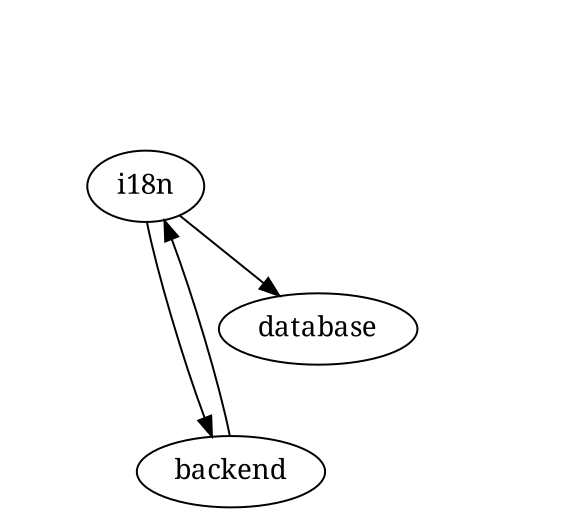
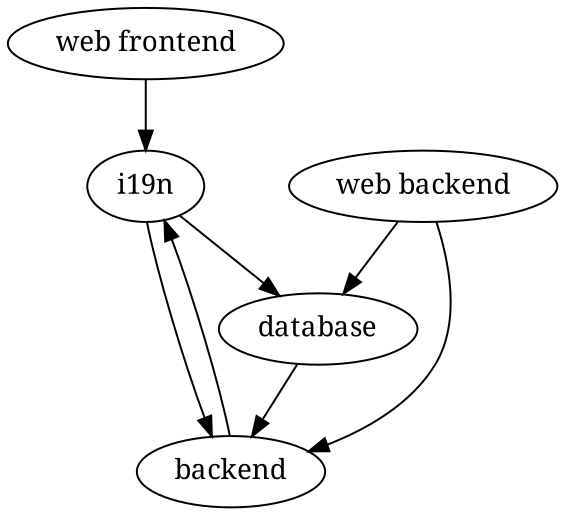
node "web frontend": added
node "i18n": label "i18n" -> "i19n"
node "web backend": added
edge "database" -> "backend": added
